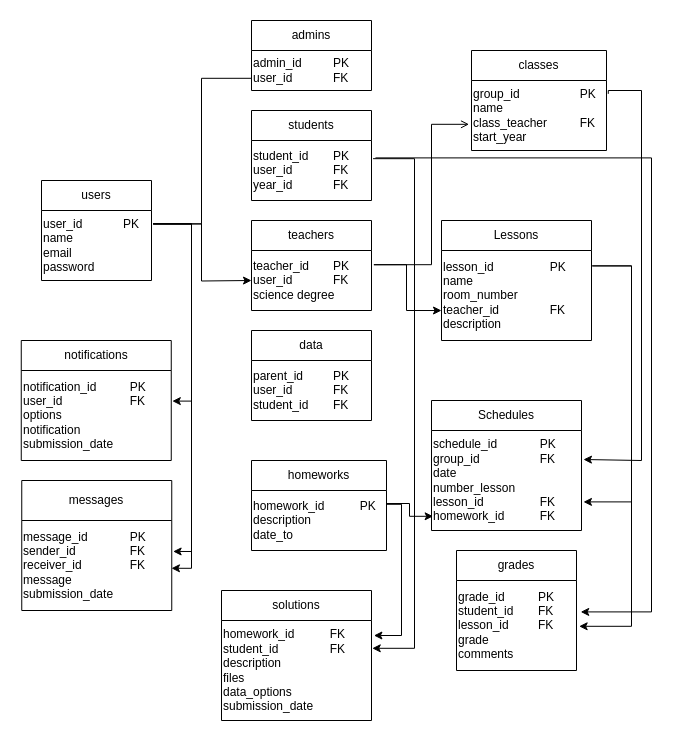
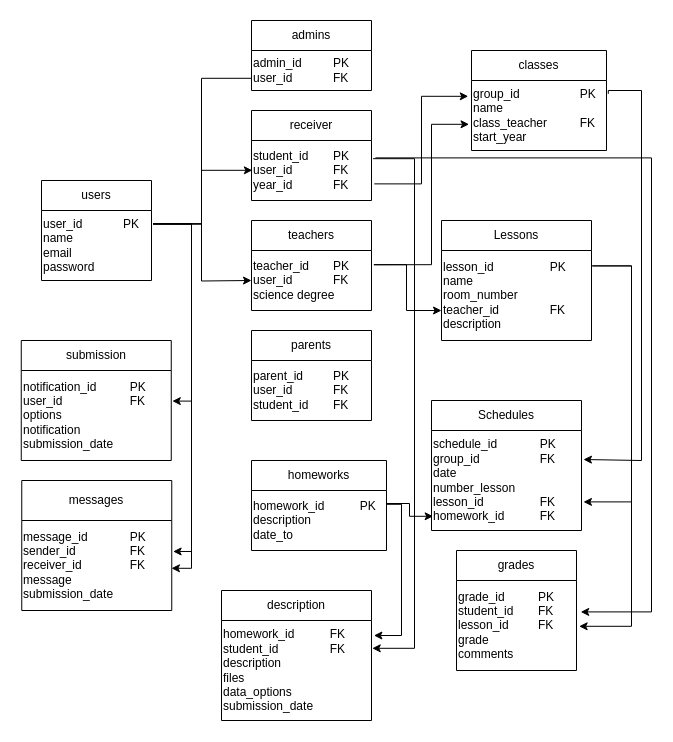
edge "teacher_id PK user_id FK science degree" -> "group_id PK name class_teacher FK start_year": arrowhead open -> classic
node "students": label "students" -> "receiver"
edge "student_id PK user_id FK year_id FK" -> "group_id PK name class_teacher FK start_year": added
edge "user_id PK name email password" -> "student_id PK user_id FK year_id FK": added
node "data": label "data" -> "parents"
node "notifications": label "notifications" -> "submission"
node "solutions": label "solutions" -> "description"
